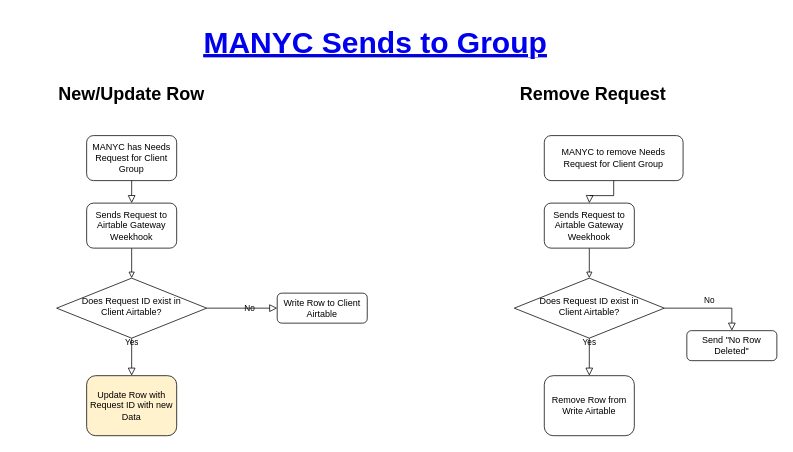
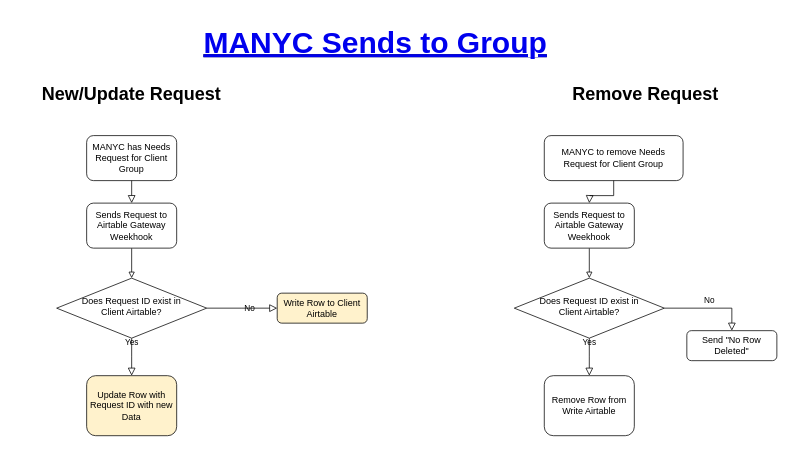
node "New/Update Row": label "New/Update Row" -> "New/Update Request"
node "Remove Request": moved (593, 94) -> (645, 94)
node "Write Row to Client Airtable": fillcolor #ffffff -> #fff2cc
